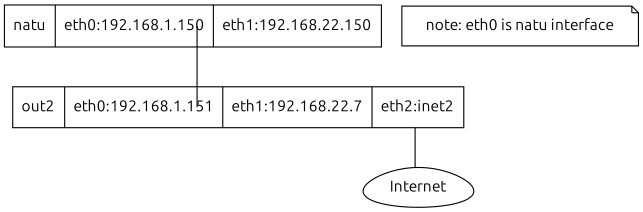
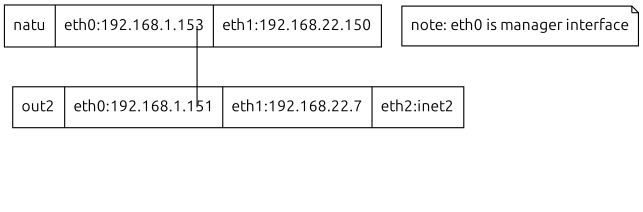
node "natu": text "eth0:192.168.1.150" -> "eth0:192.168.1.153"
node "note: eth0 is natu interface": label "note: eth0 is natu interface" -> "note: eth0 is manager interface"
node "Internet": removed
